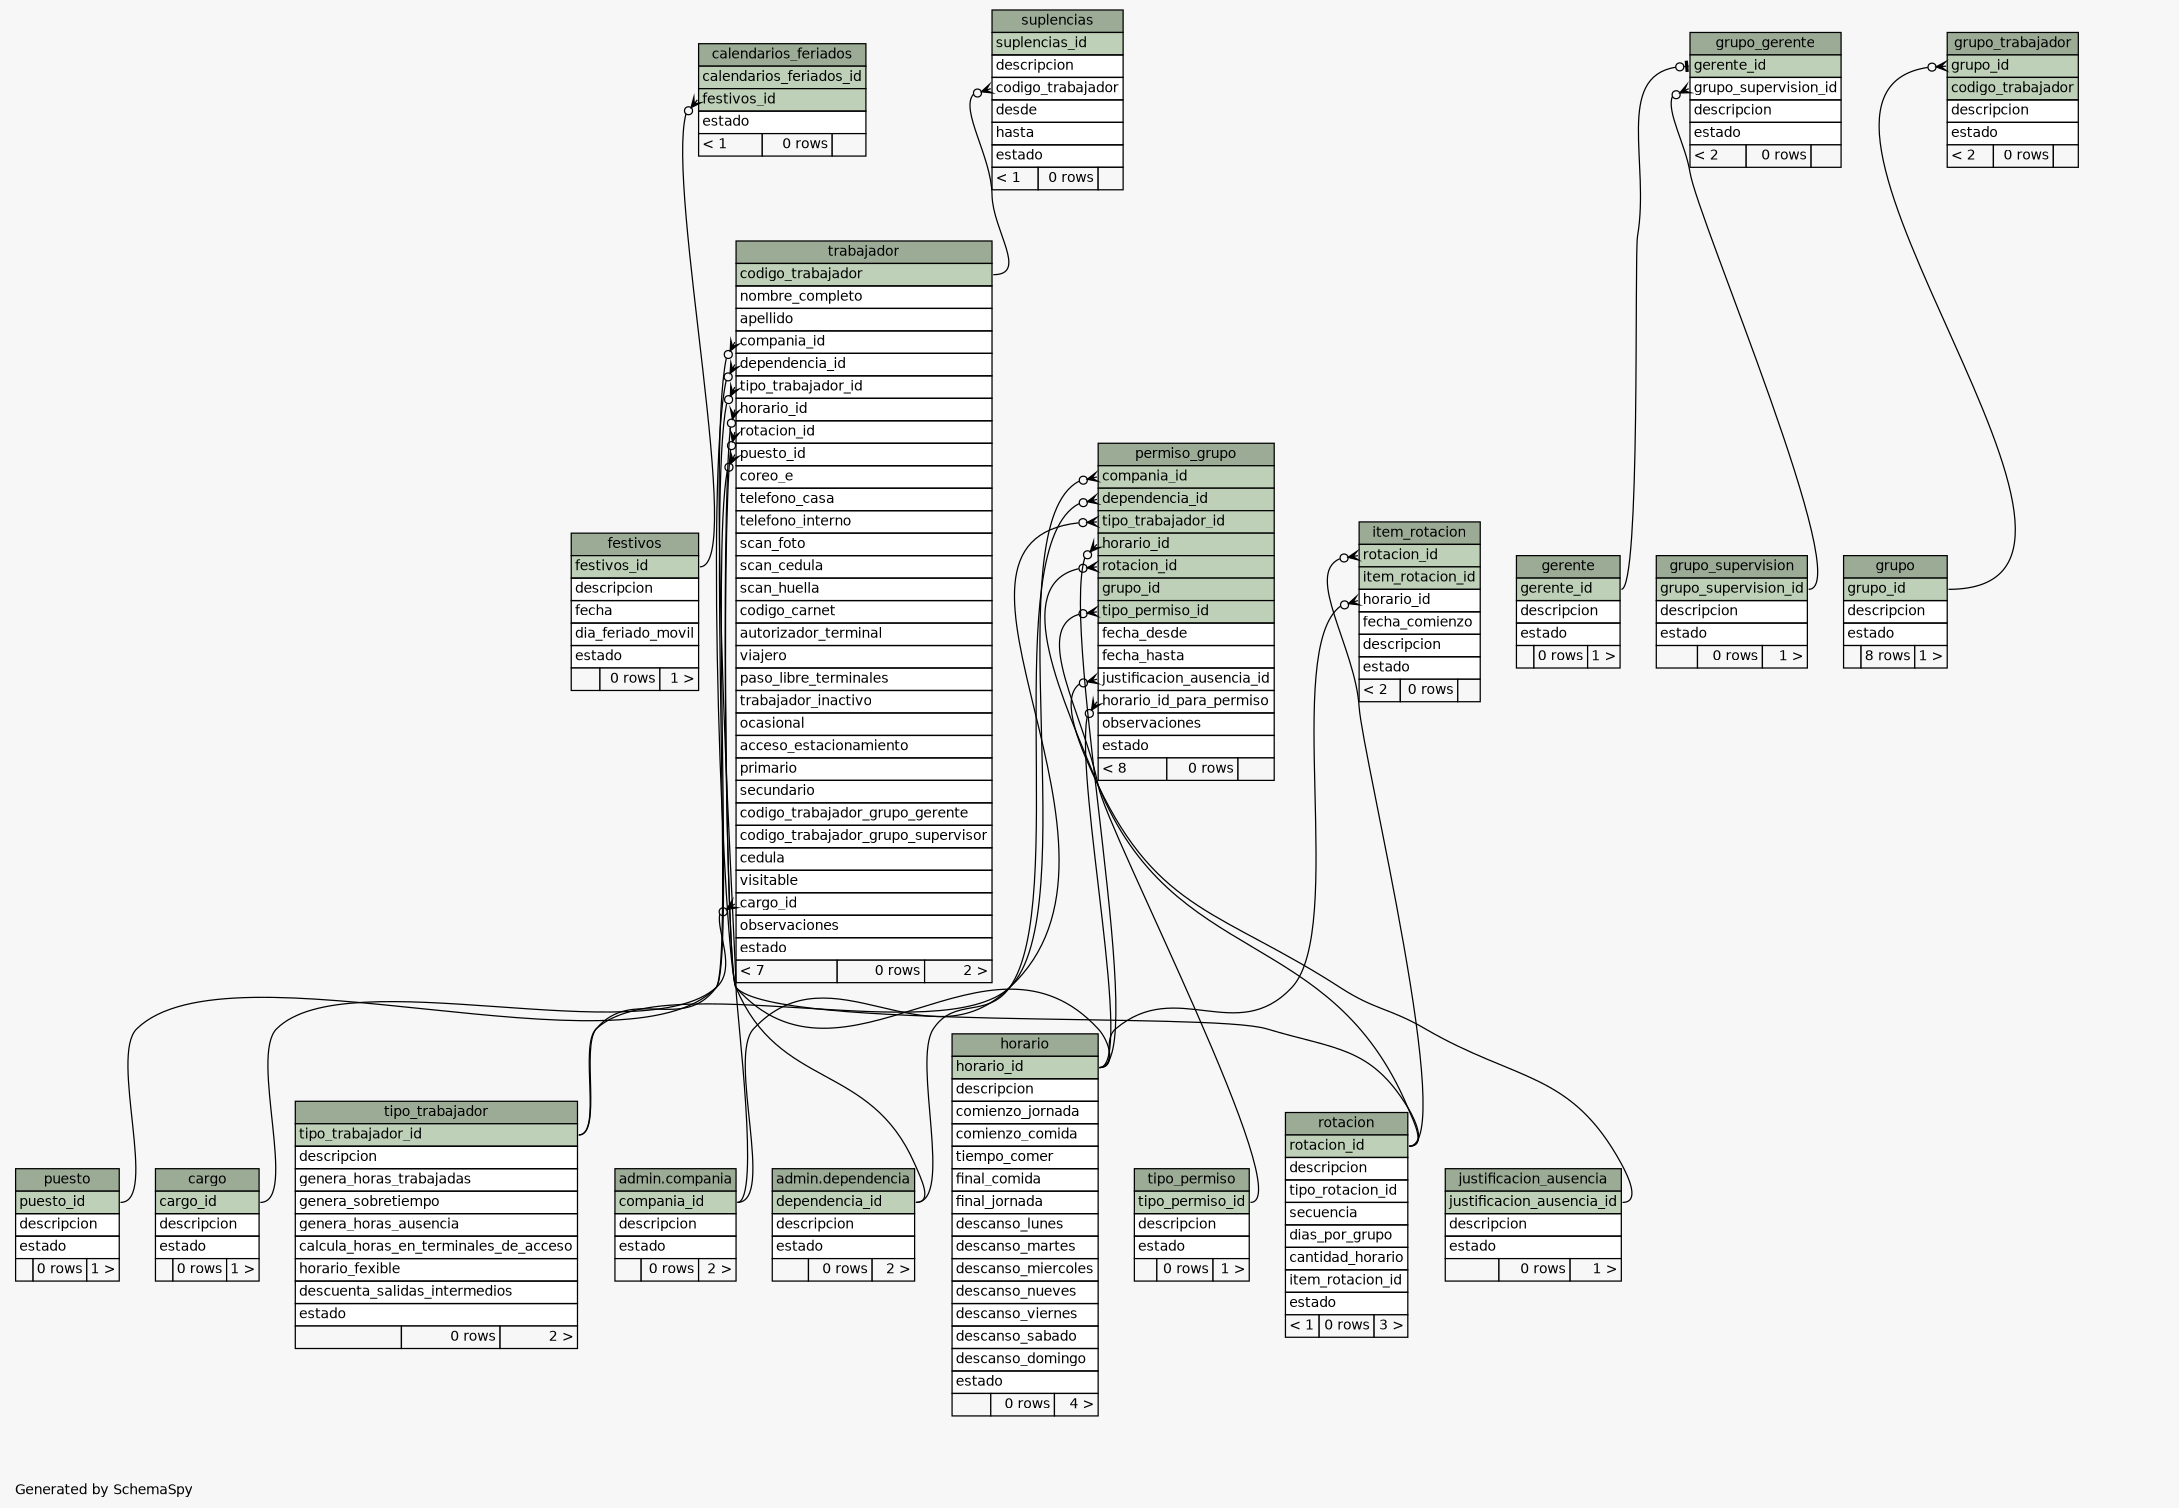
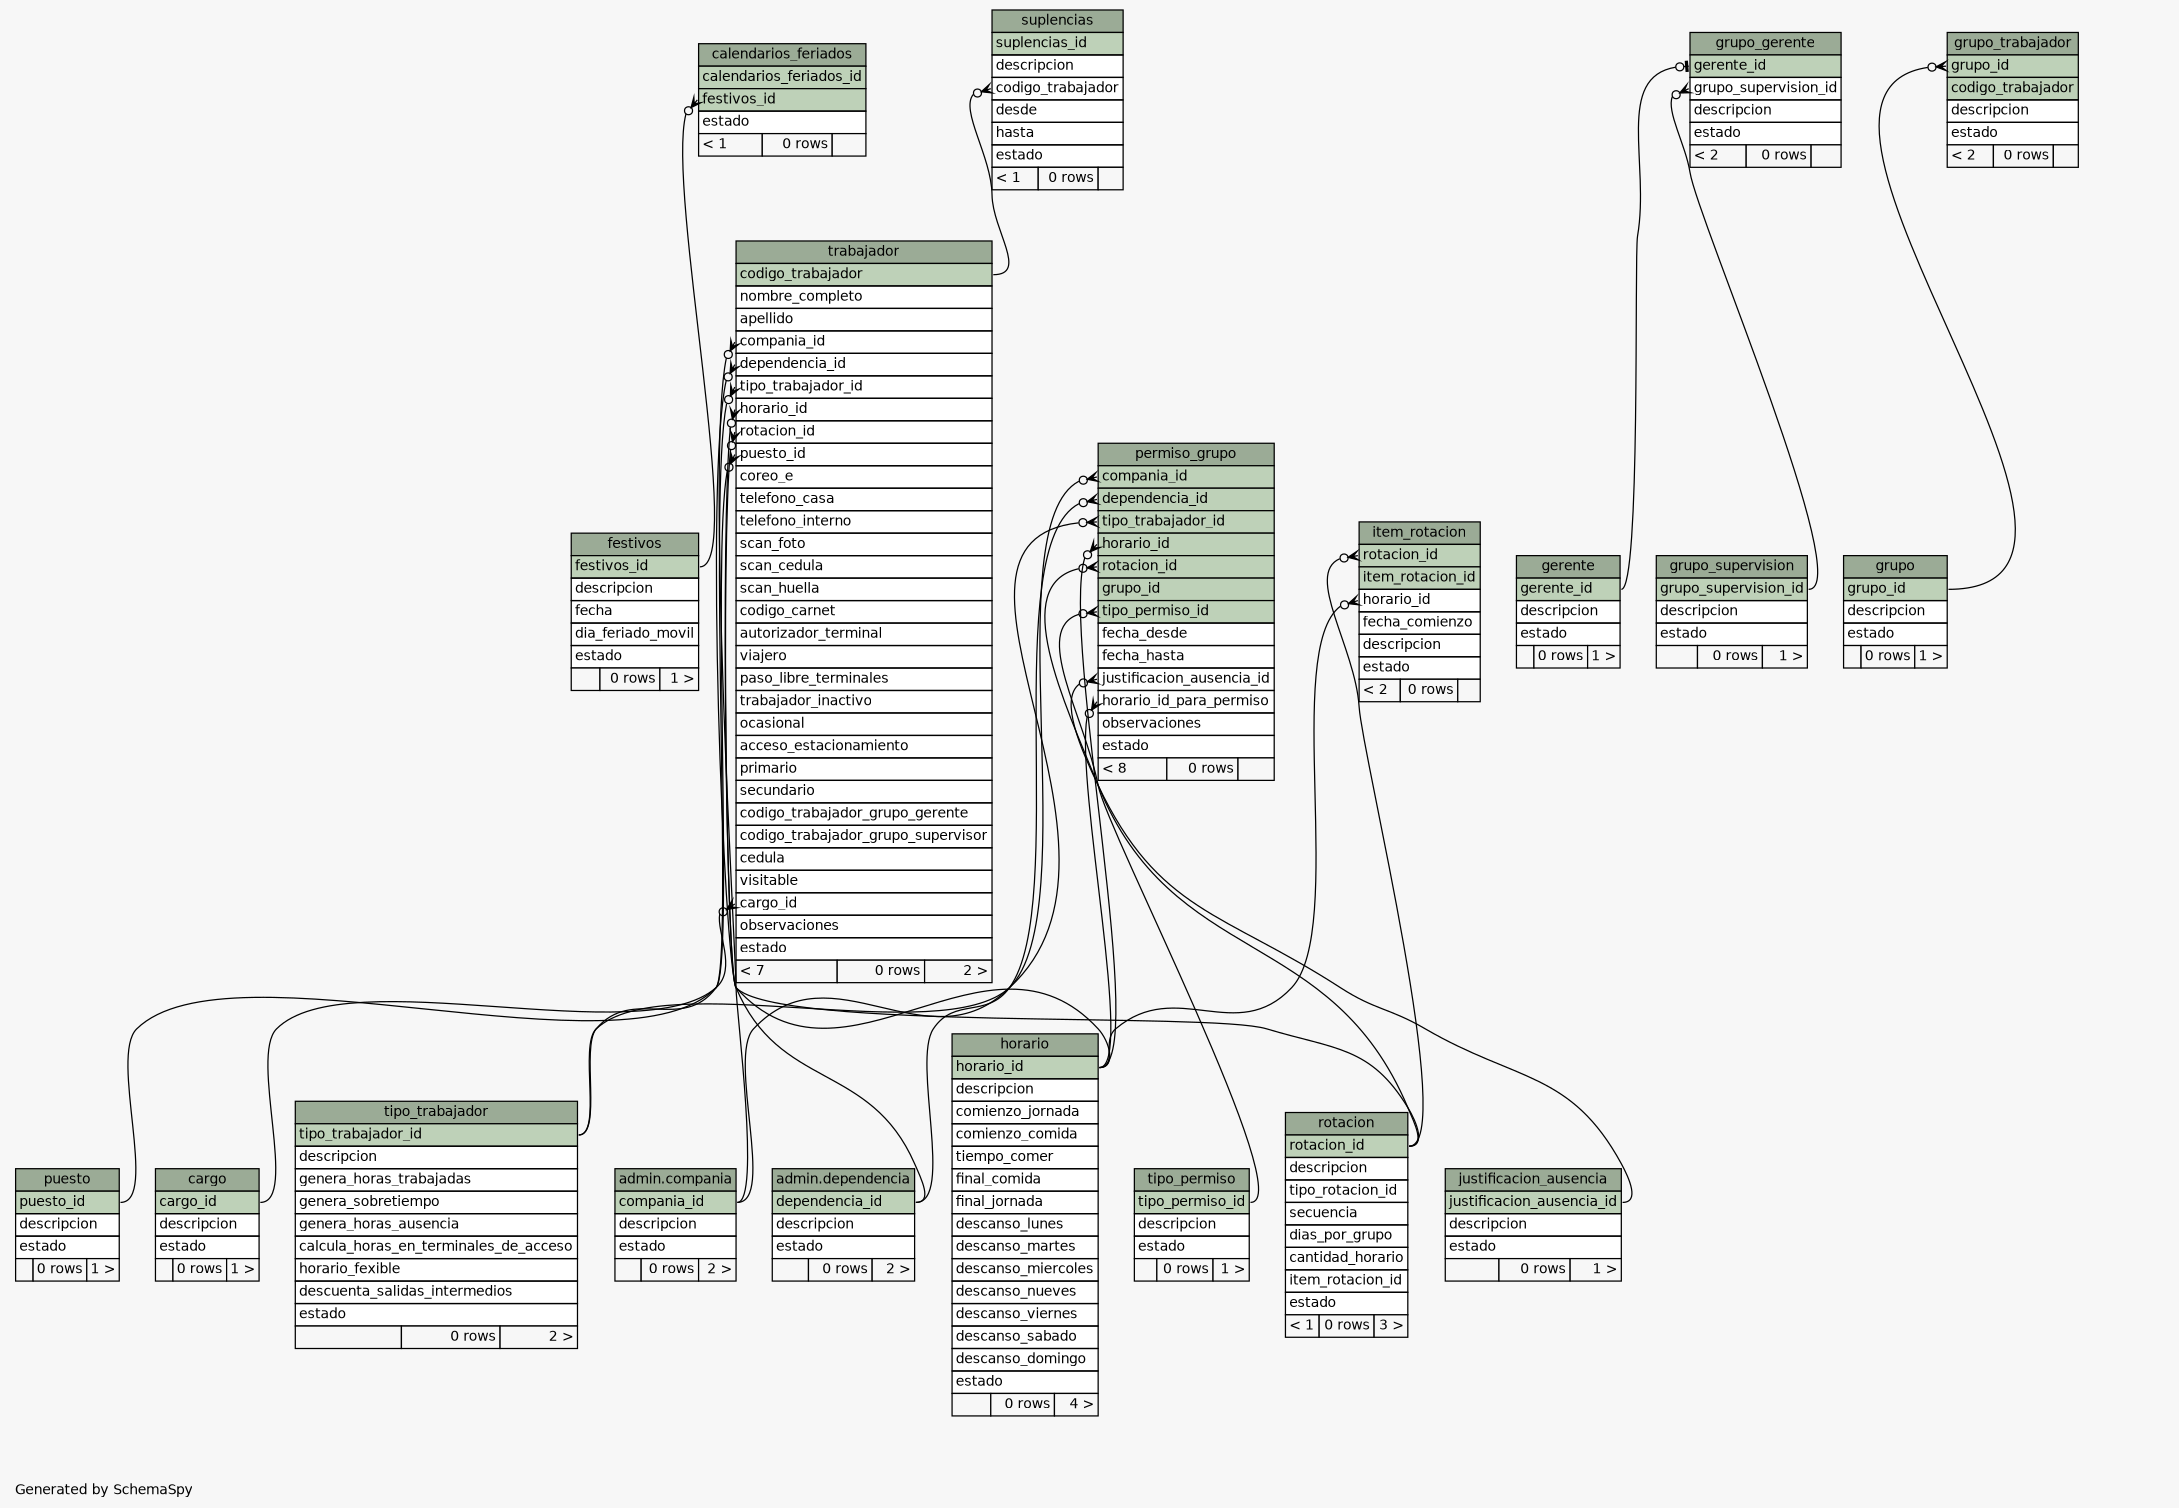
node "grupo": text "8 rows" -> "0 rows"
